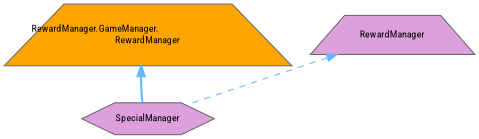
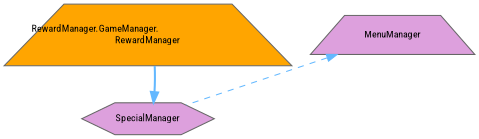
node "RewardManager": label "RewardManager" -> "MenuManager"
edge "SpecialManager" -> "RewardManager.GameManager. RewardManager": reversed
